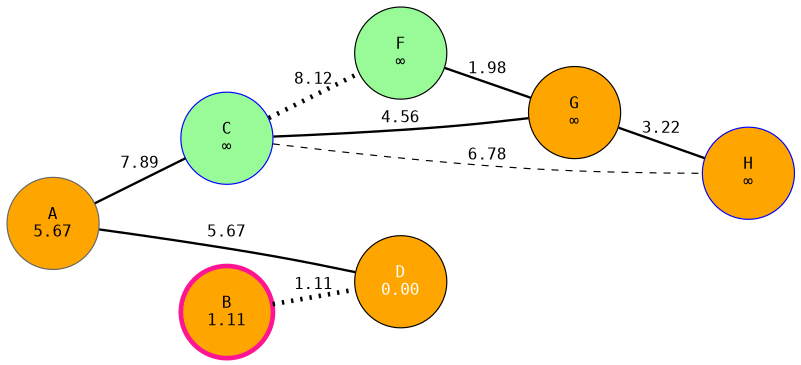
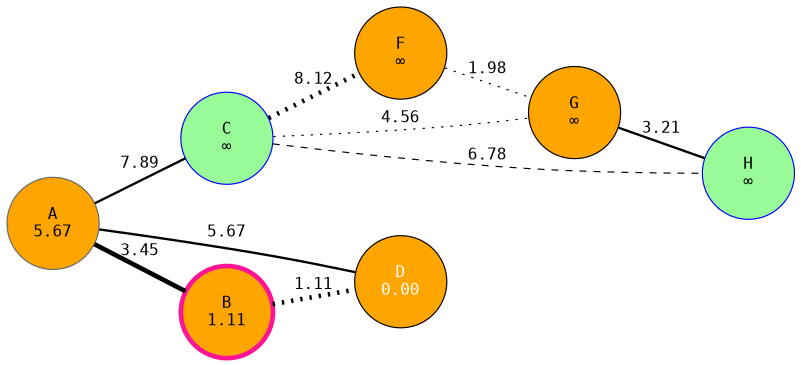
node "F ∞": fillcolor palegreen -> orange
edge "F ∞" -- "G ∞": style bold -> dotted
edge "G ∞" -- "H ∞": label "3.22" -> "3.21"
edge "G ∞" -- "C ∞": style bold -> dotted
node "H ∞": fillcolor orange -> palegreen
edge "A 5.67" -- "B 1.11": added, label "3.45"
